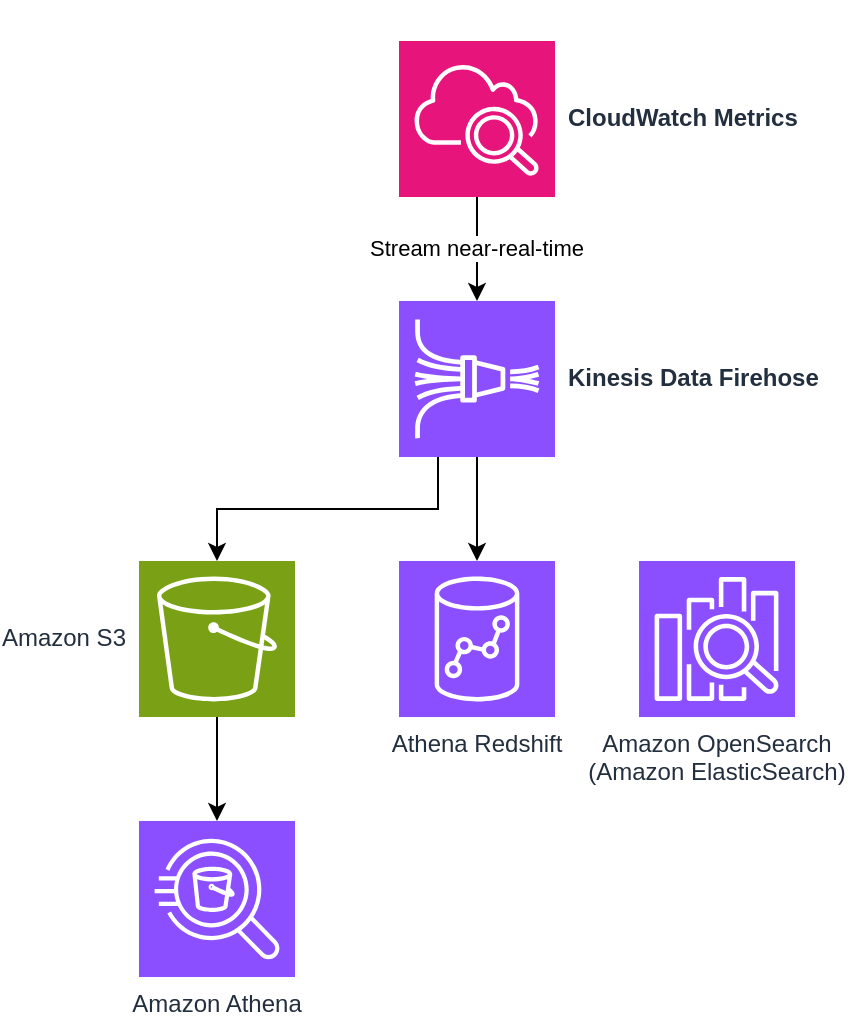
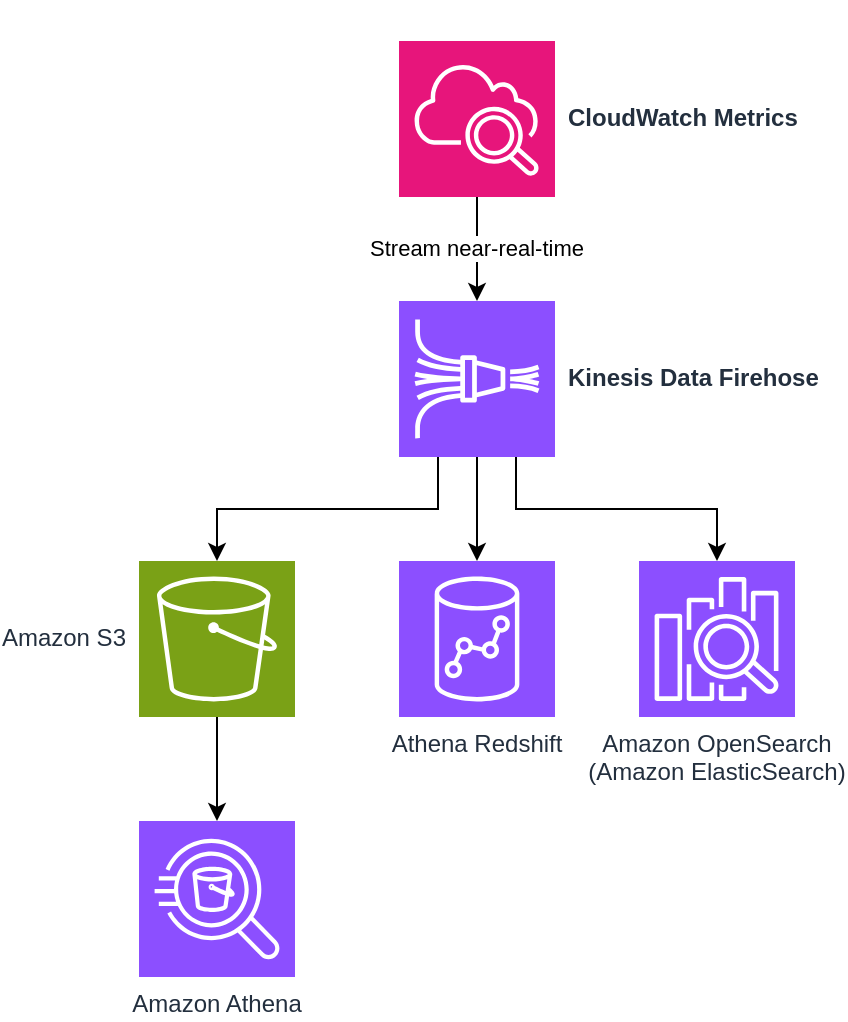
edge "Kinesis Data Firehose" -> "Amazon OpenSearch (Amazon ElasticSearch)": added
